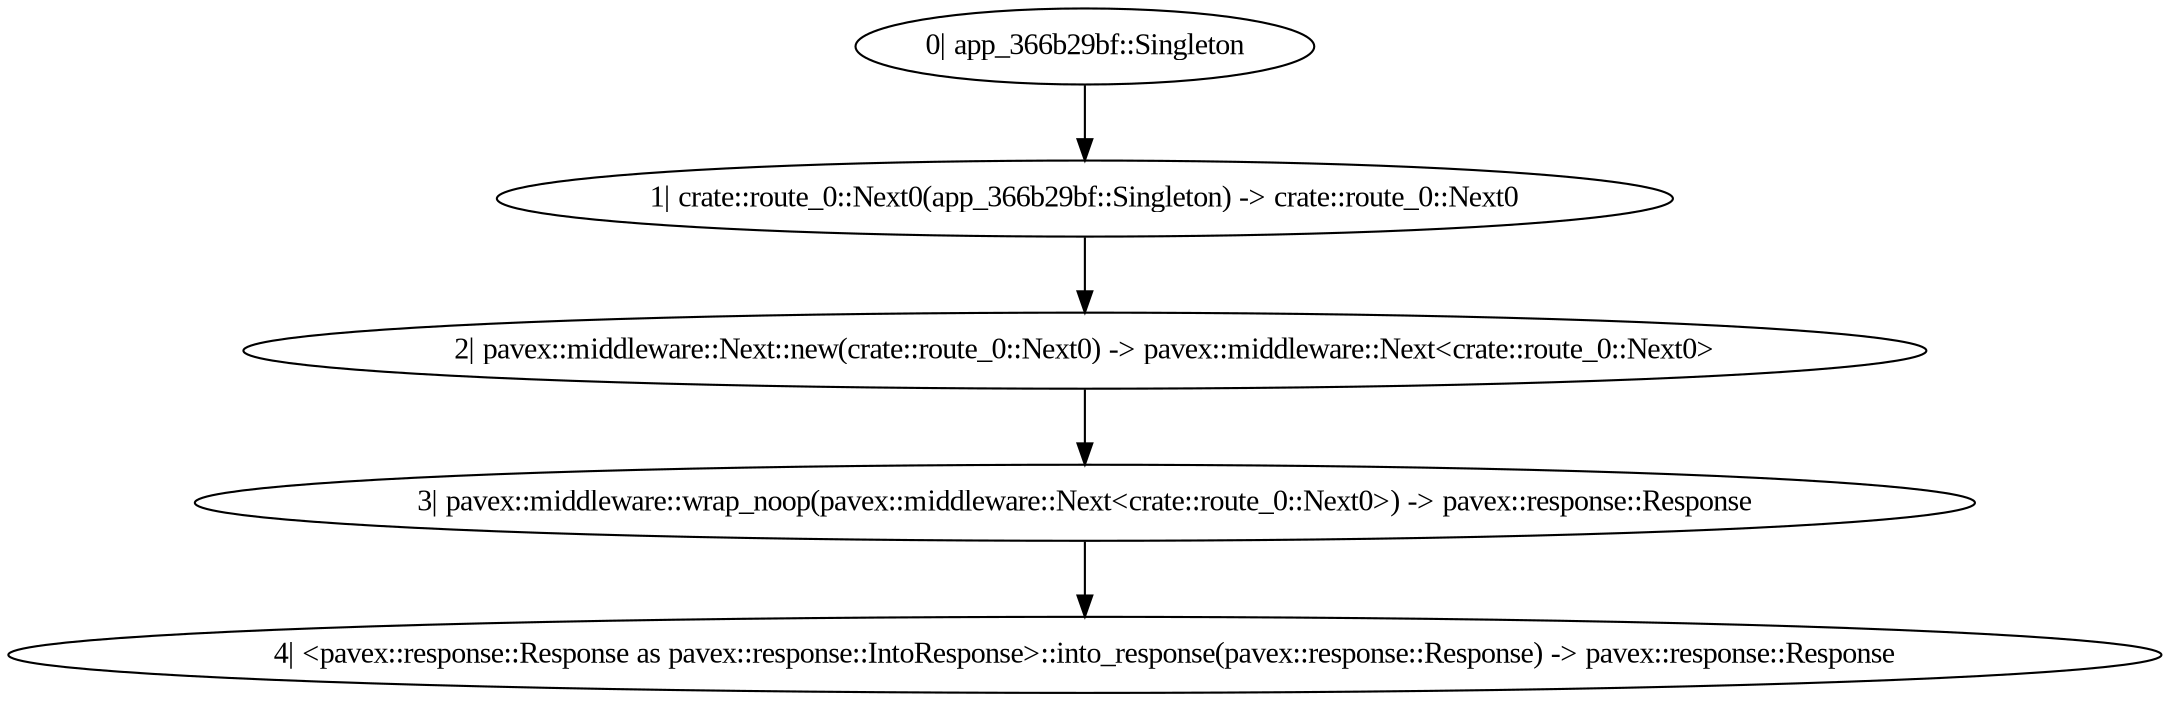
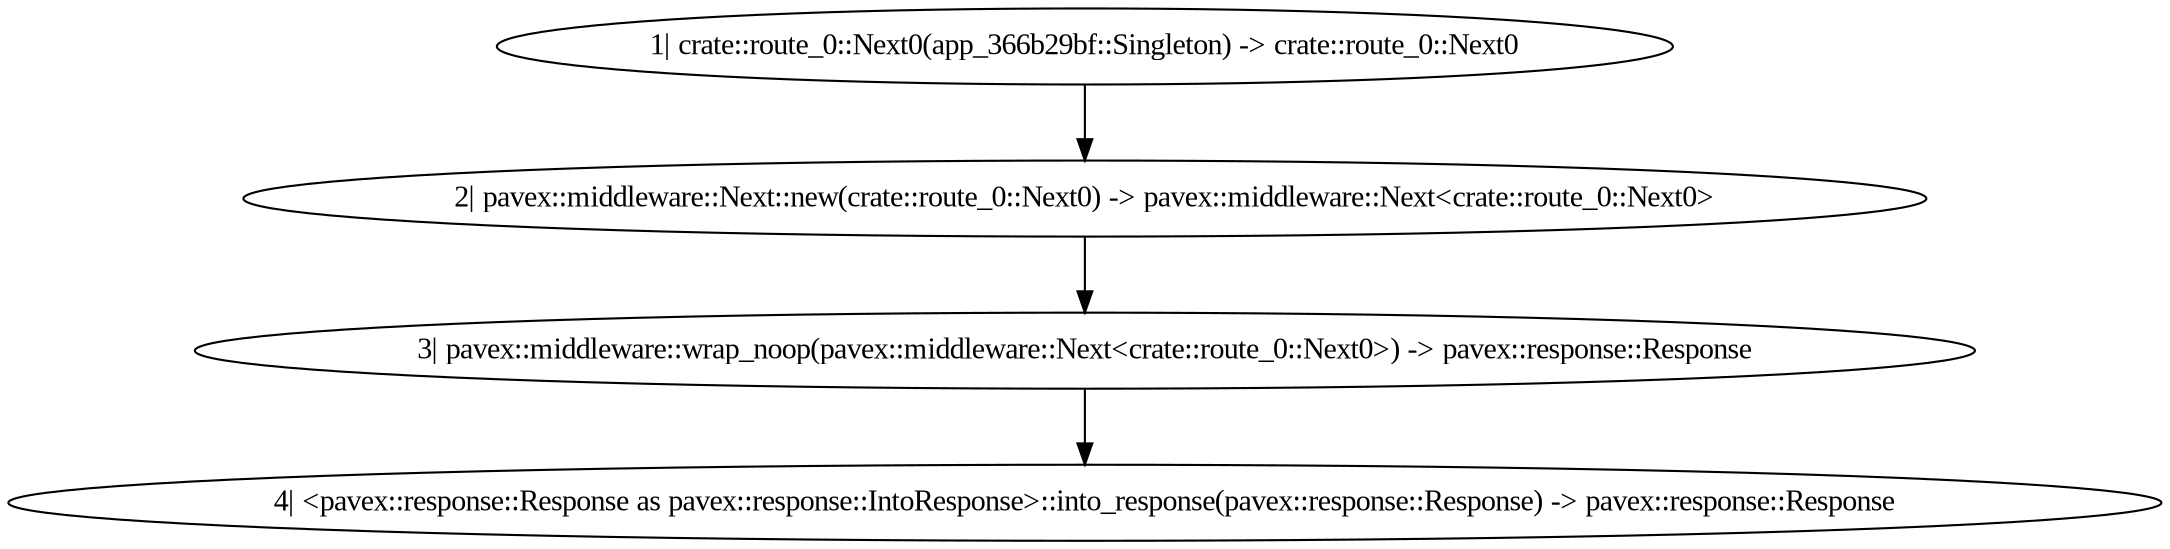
node "0| app_366b29bf::Singleton": removed
